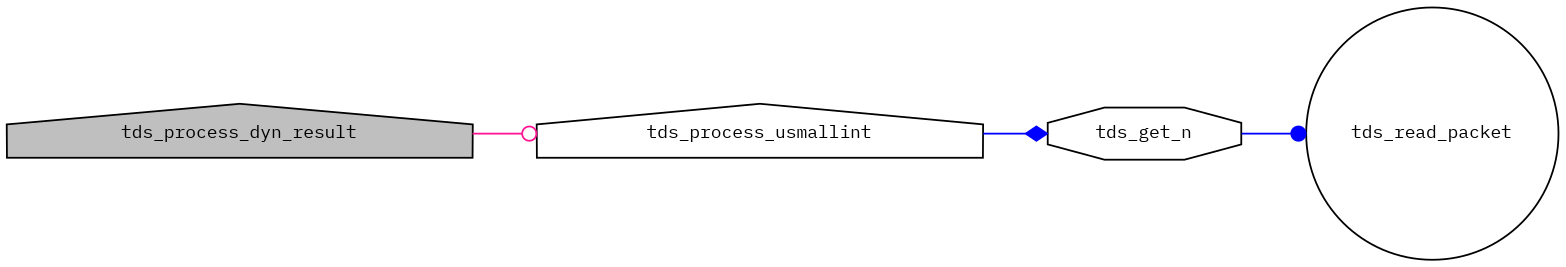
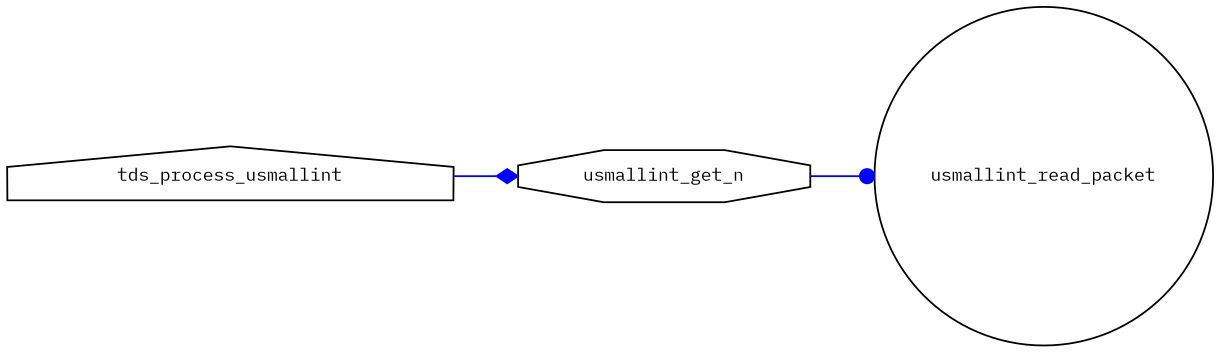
node "tds_process_dyn_result": removed
node "tds_get_n": label "tds_get_n" -> "usmallint_get_n"
node "tds_read_packet": label "tds_read_packet" -> "usmallint_read_packet"
